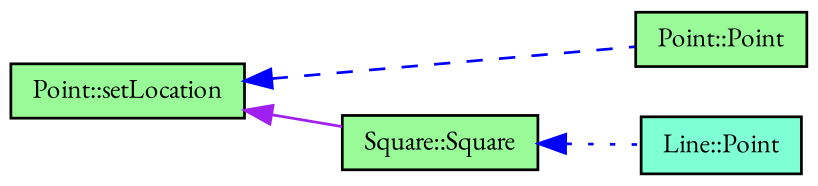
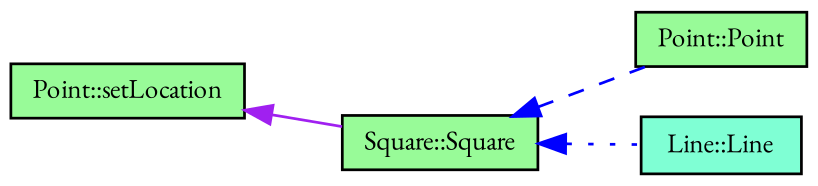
edge "Point::Point" -> "Point::setLocation": now "Point::Point" -> "Square::Square"
node "Line::Point": label "Line::Point" -> "Line::Line"
